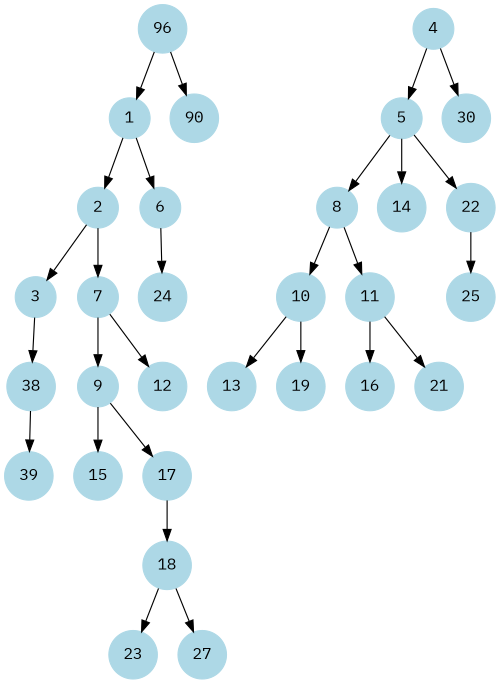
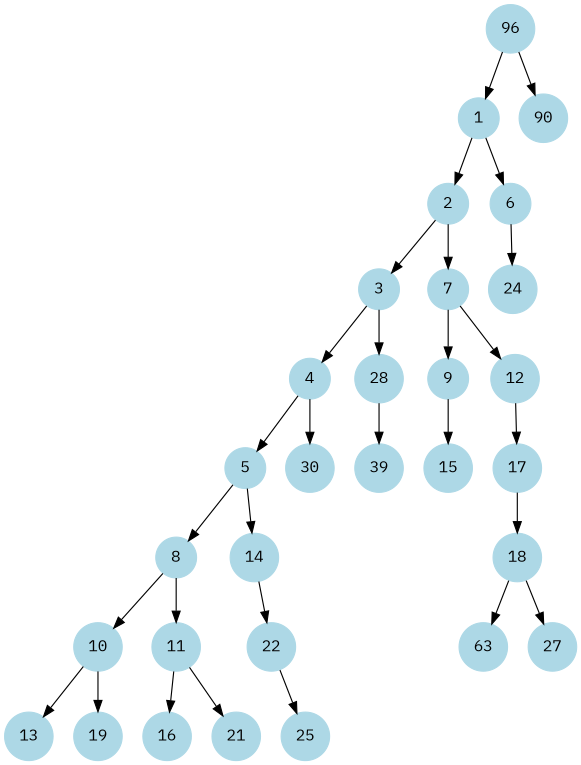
edge "5" -> "22": now "14" -> "22"
edge "3" -> "4": added
node "38": label "38" -> "28"
edge "9" -> "17": now "12" -> "17"
node "23": label "23" -> "63"
